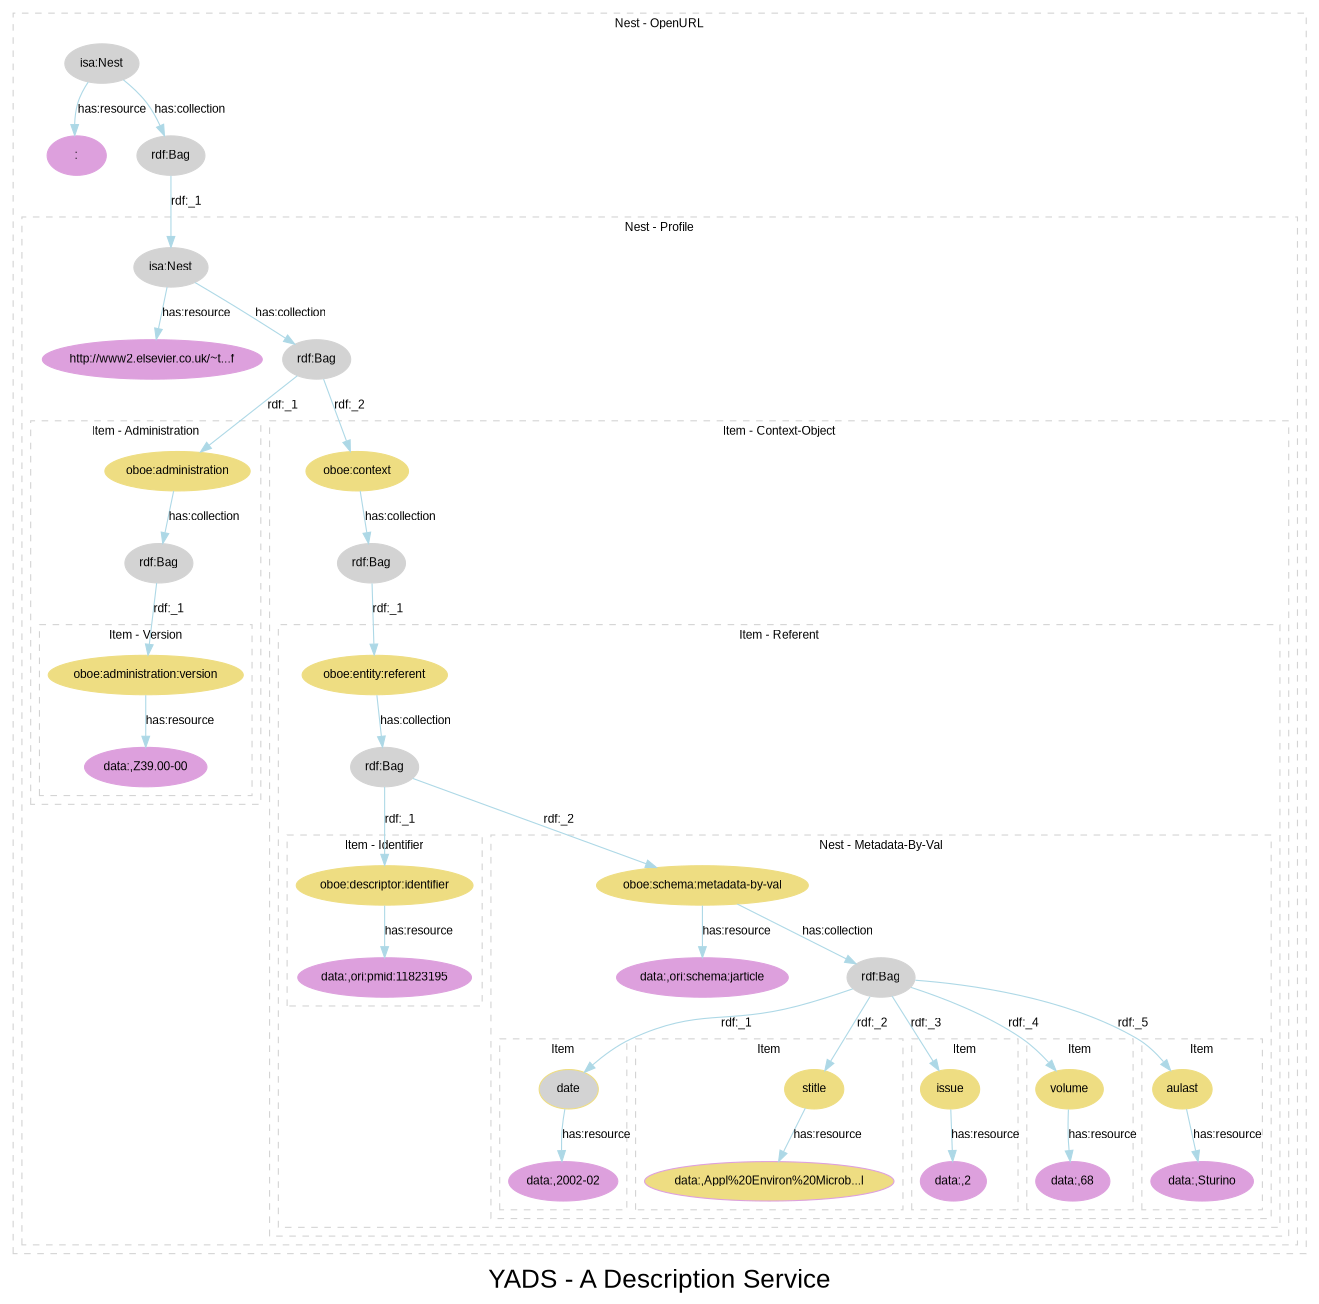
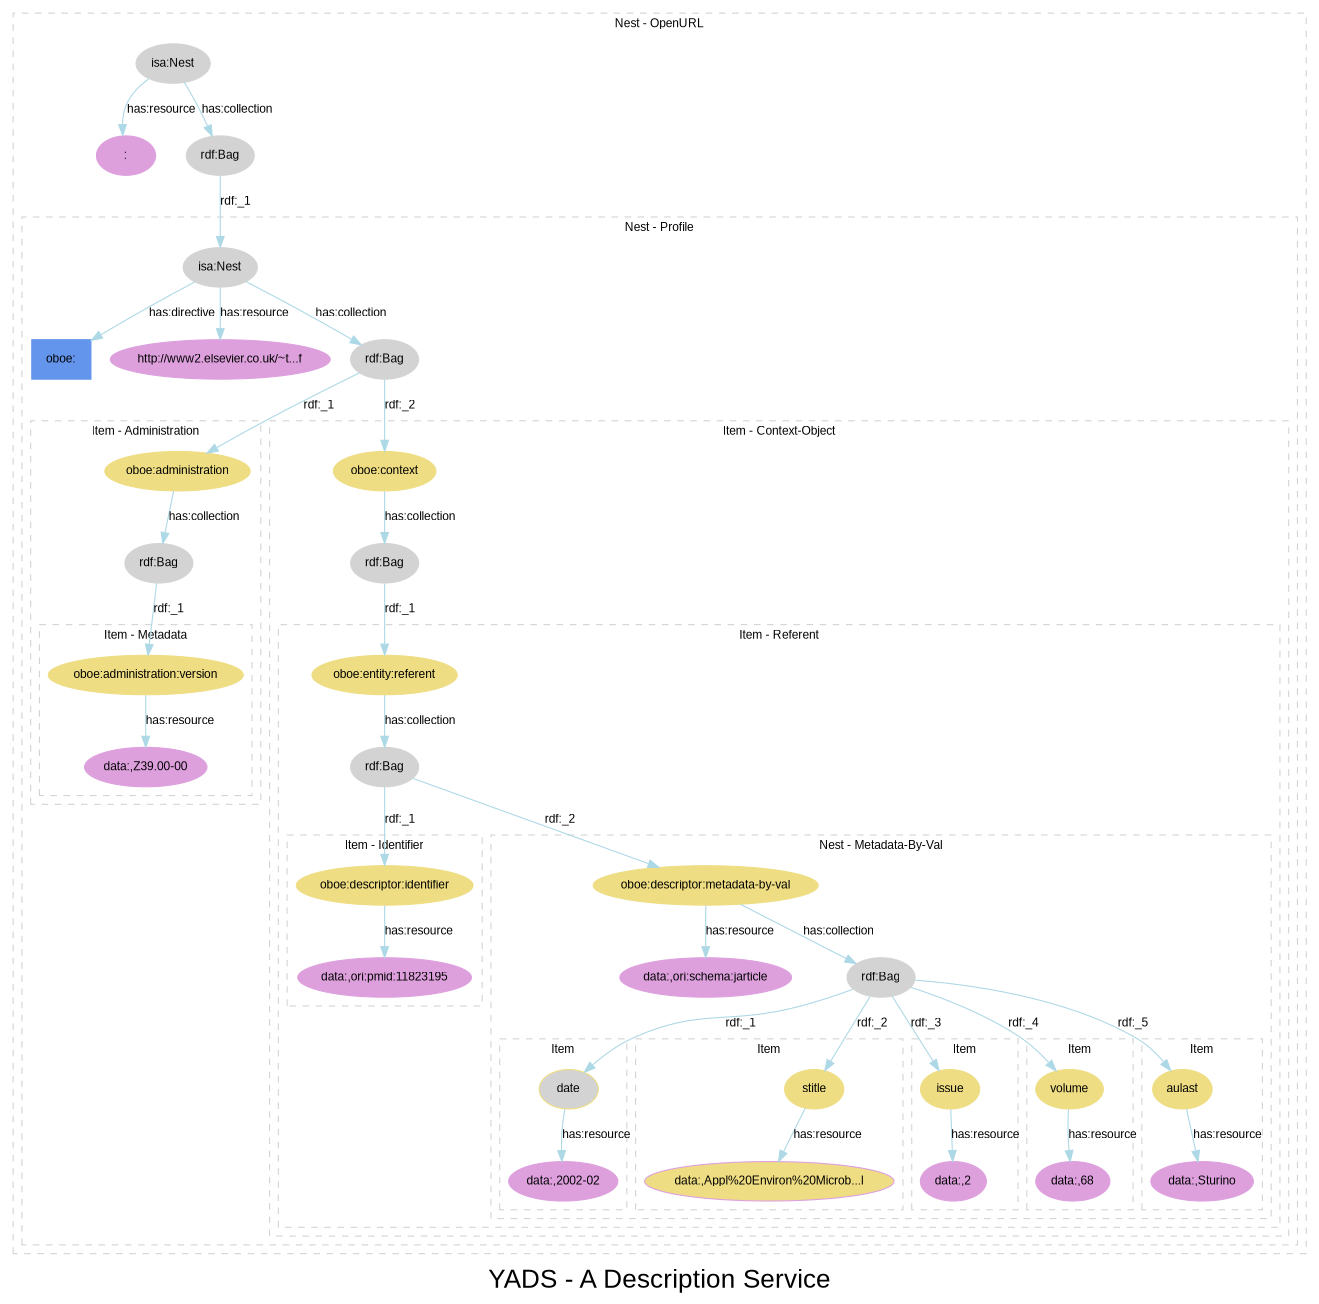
node "oboe:": added
cluster "Item - Version": label "Item - Version" -> "Item - Metadata"
node "oboe:schema:metadata-by-val": label "oboe:schema:metadata-by-val" -> "oboe:descriptor:metadata-by-val"
